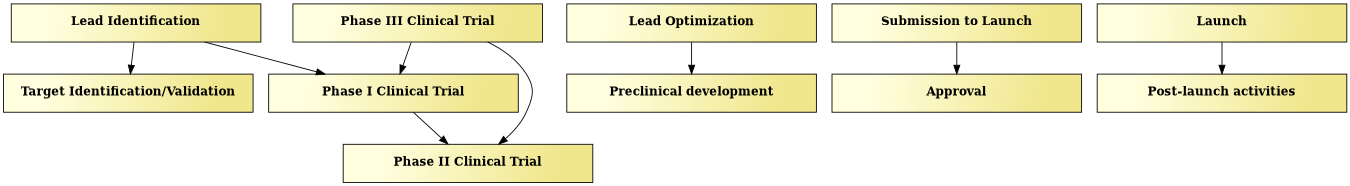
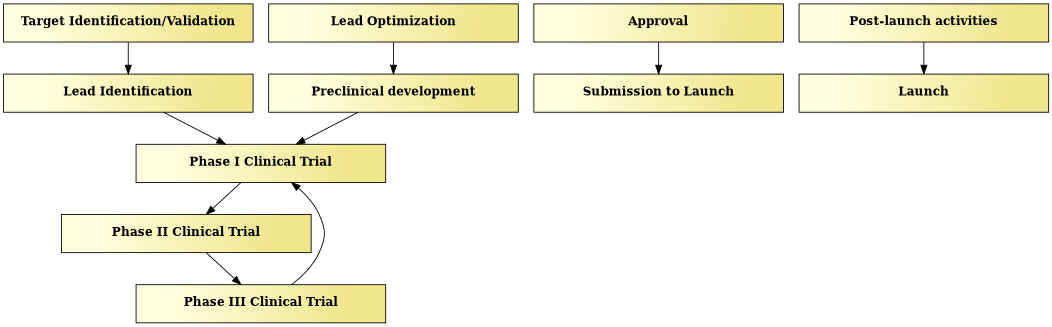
edge "Lead Identification" -> "Target Identification/Validation": reversed
edge "Submission to Launch" -> "Approval": reversed
edge "Launch" -> "Post-launch activities": reversed
edge "Phase III Clinical Trial" -> "Phase II Clinical Trial": reversed
edge "Preclinical development" -> "Phase I Clinical Trial": added
